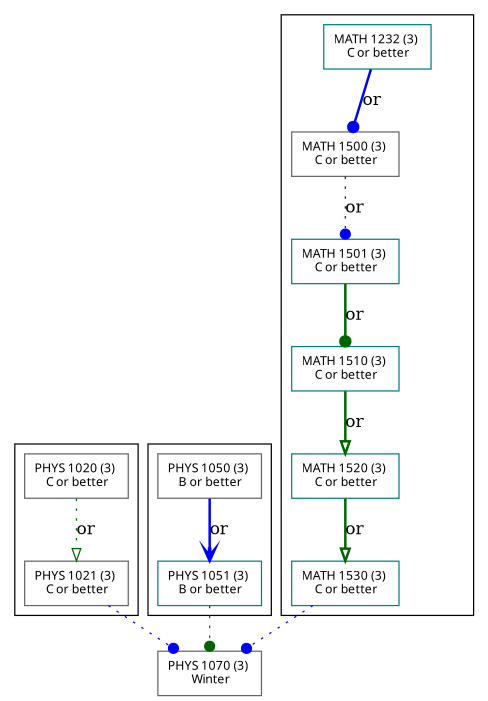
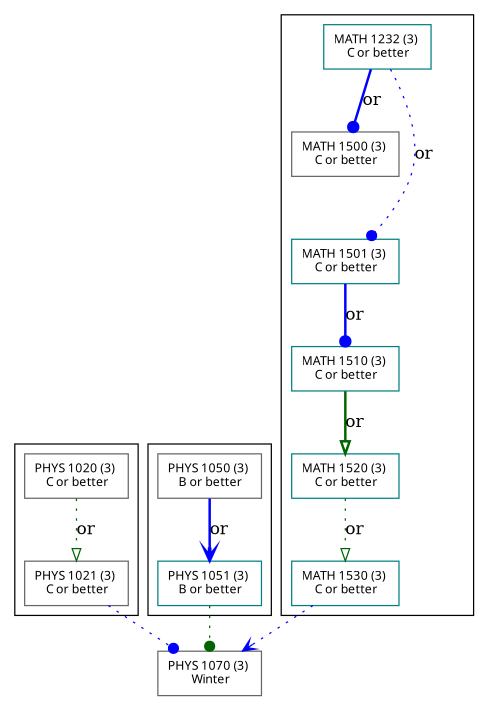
edge "MATH 1500 (3) C or better" -> "MATH 1501 (3) C or better": now "MATH 1232 (3) C or better" -> "MATH 1501 (3) C or better"
edge "MATH 1501 (3) C or better" -> "MATH 1510 (3) C or better": color darkgreen -> blue
edge "MATH 1520 (3) C or better" -> "MATH 1530 (3) C or better": style bold -> dotted
edge "MATH 1530 (3) C or better" -> "PHYS 1070 (3) Winter": arrowhead dot -> vee
